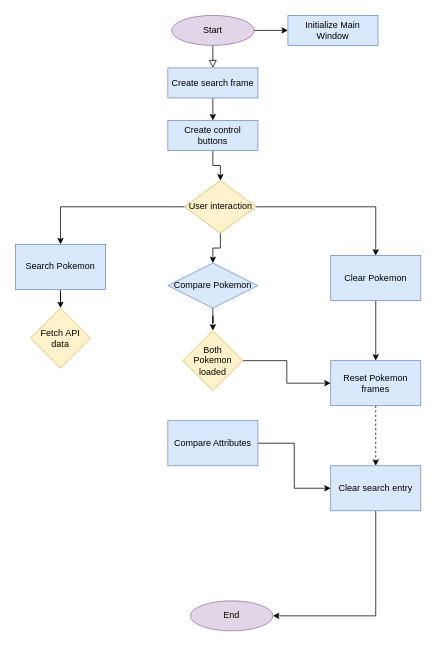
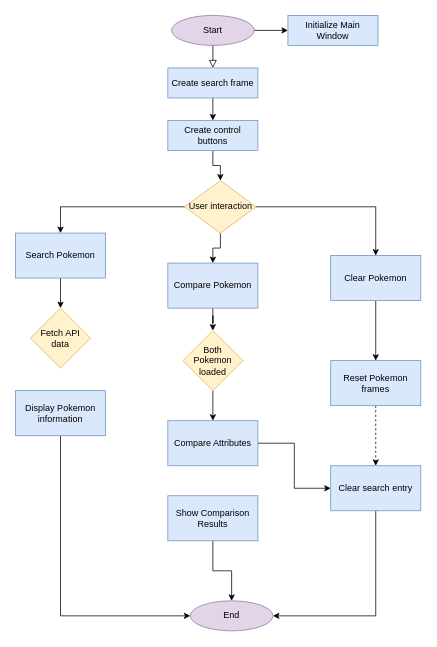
node "Search Pokemon": moved (60, 267) -> (60, 255)
node "Compare Pokemon": shape diamond -> rectangle
edge "Both Pokemon loaded" -> "Reset Pokemon frames": now "Both Pokemon loaded" -> "Compare Attributes"
node "Display Pokemon information": added
node "Show Comparison Results": added
edge "Display Pokemon information" -> "End": added
edge "Show Comparison Results" -> "End": added
